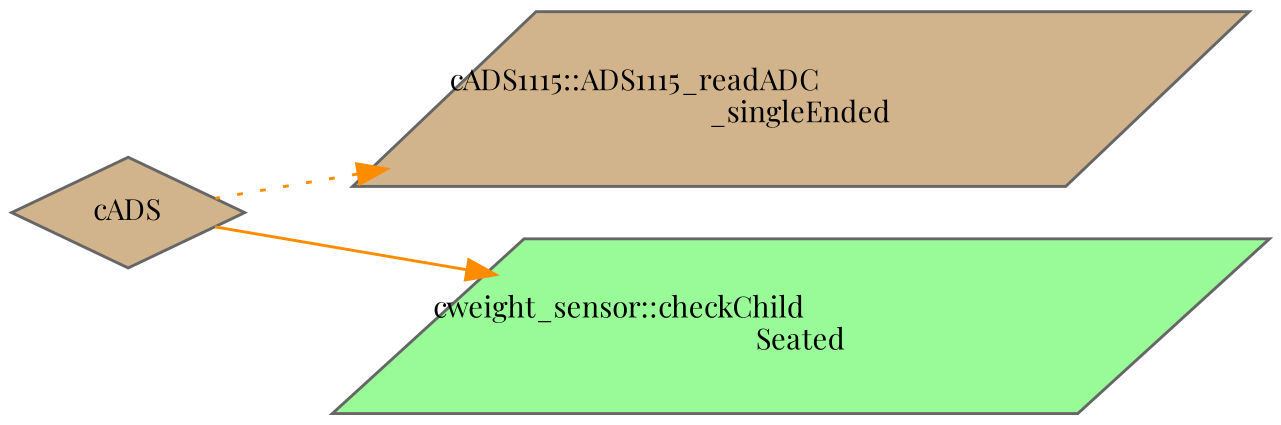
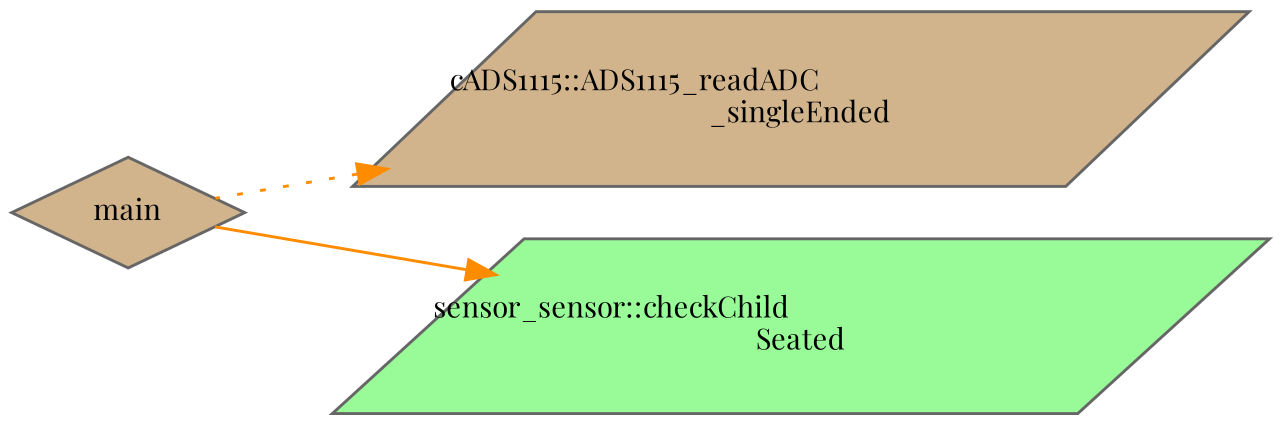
node "cADS": label "cADS" -> "main"
node "cweight_sensor::checkChild Seated": label "cweight_sensor::checkChild Seated" -> "sensor_sensor::checkChild Seated"
